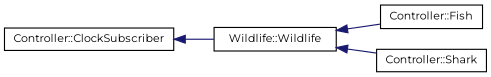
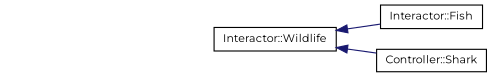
node "Controller::Fish": label "Controller::Fish" -> "Interactor::Fish"
node "Controller::ClockSubscriber": removed
node "Wildlife::Wildlife": label "Wildlife::Wildlife" -> "Interactor::Wildlife"
